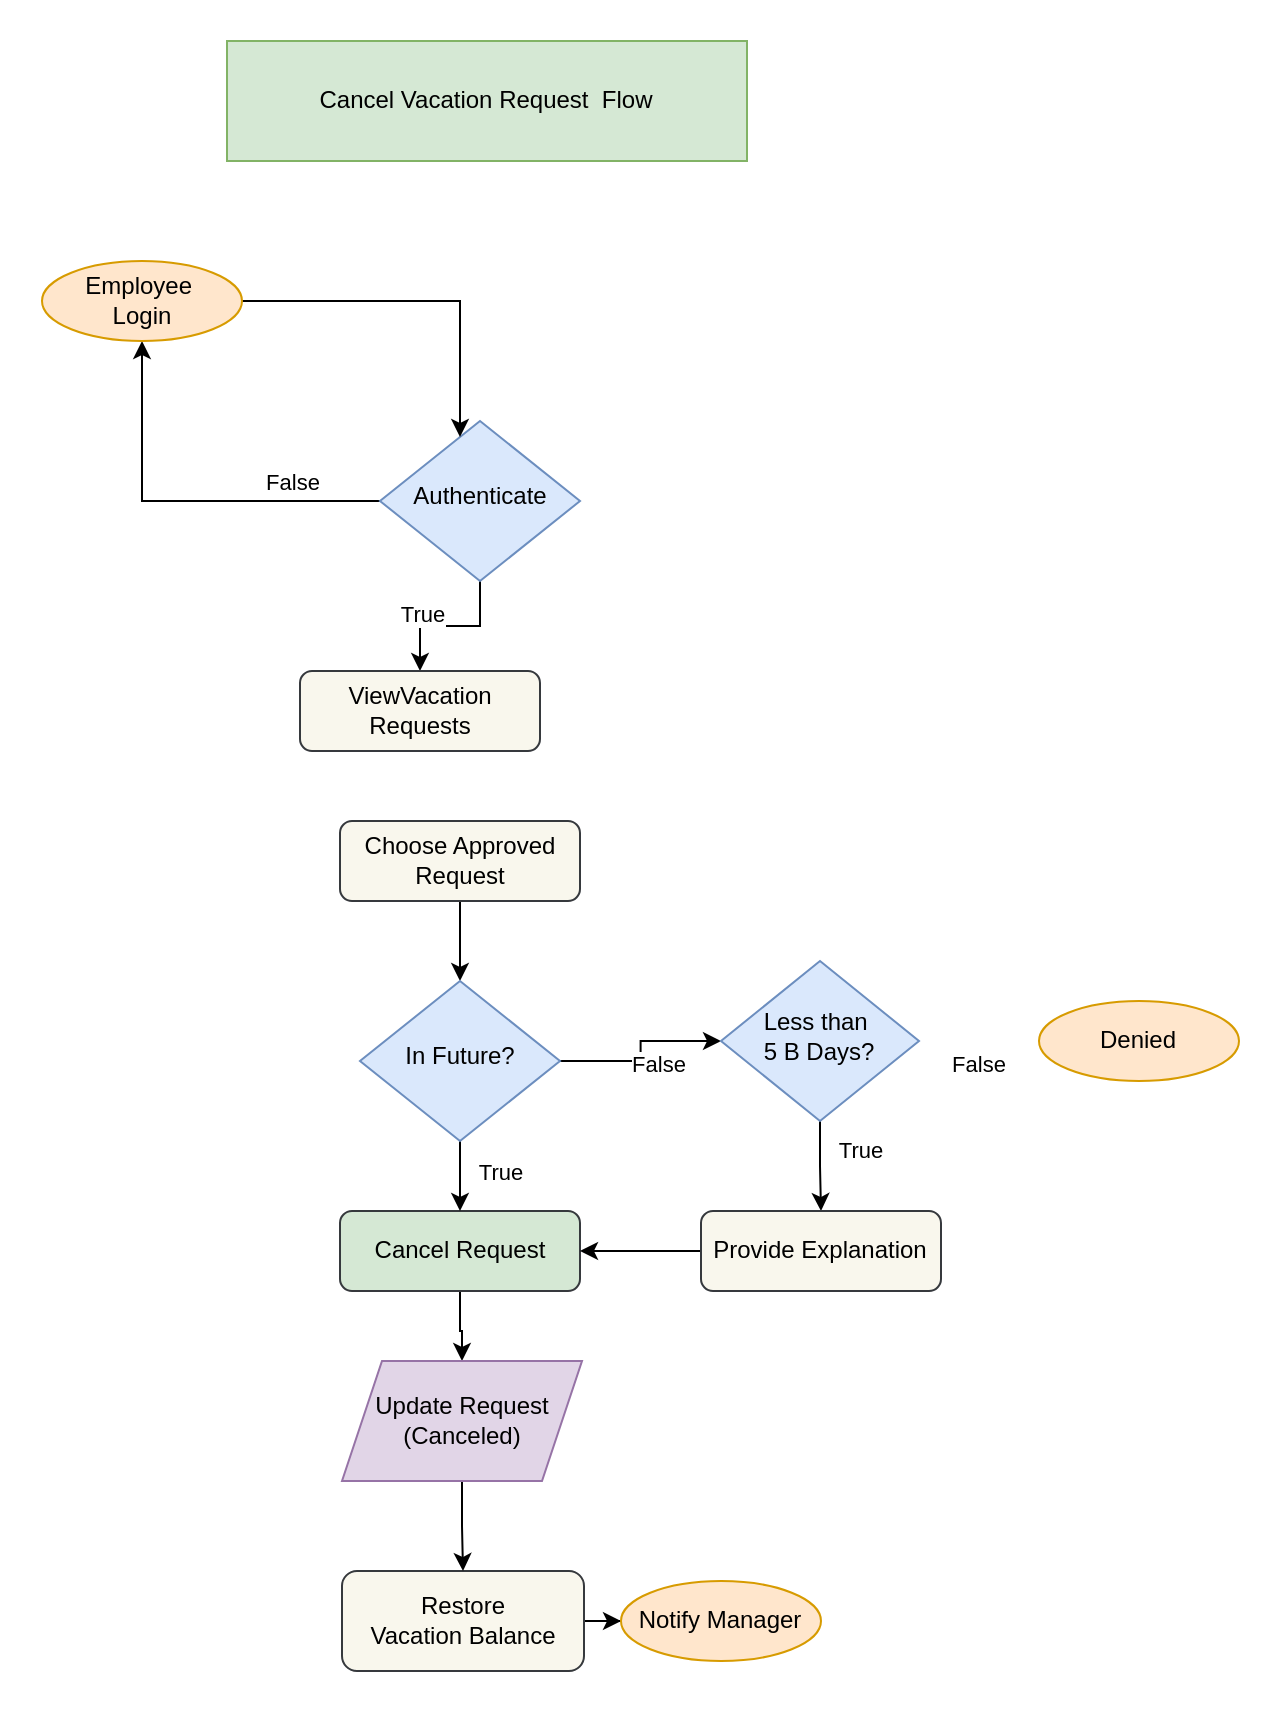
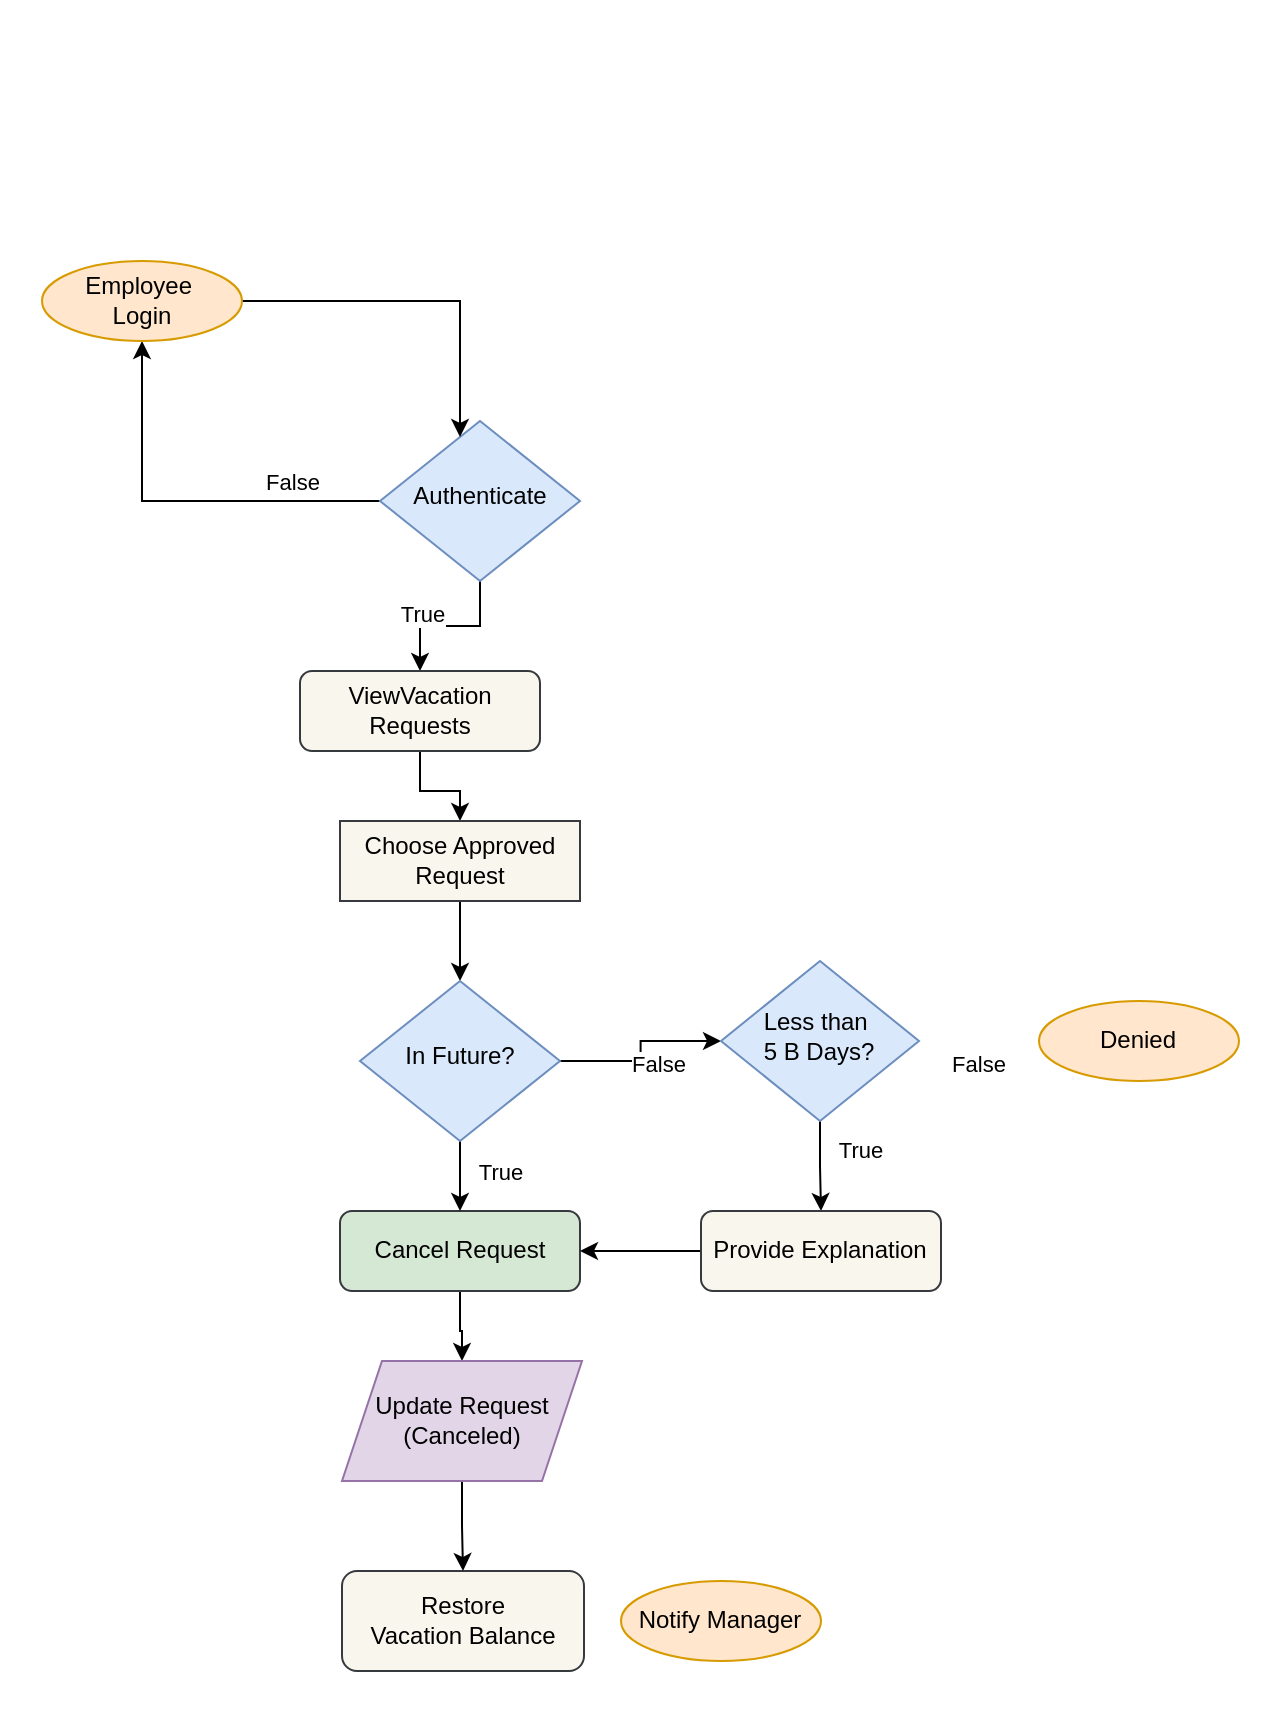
node "Cancel Vacation Request Flow": removed
edge "ViewVacation Requests" -> "Choose Approved Request": added
node "Choose Approved Request": shape rounded rectangle -> rectangle
edge "Restore Vacation Balance" -> "Notify Manager": removed
